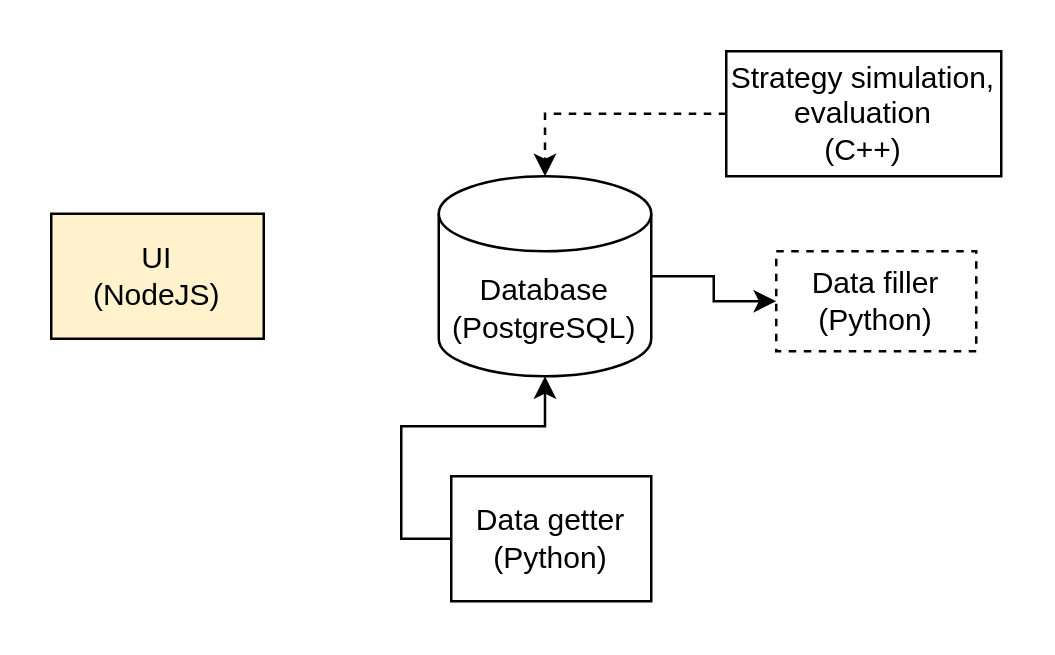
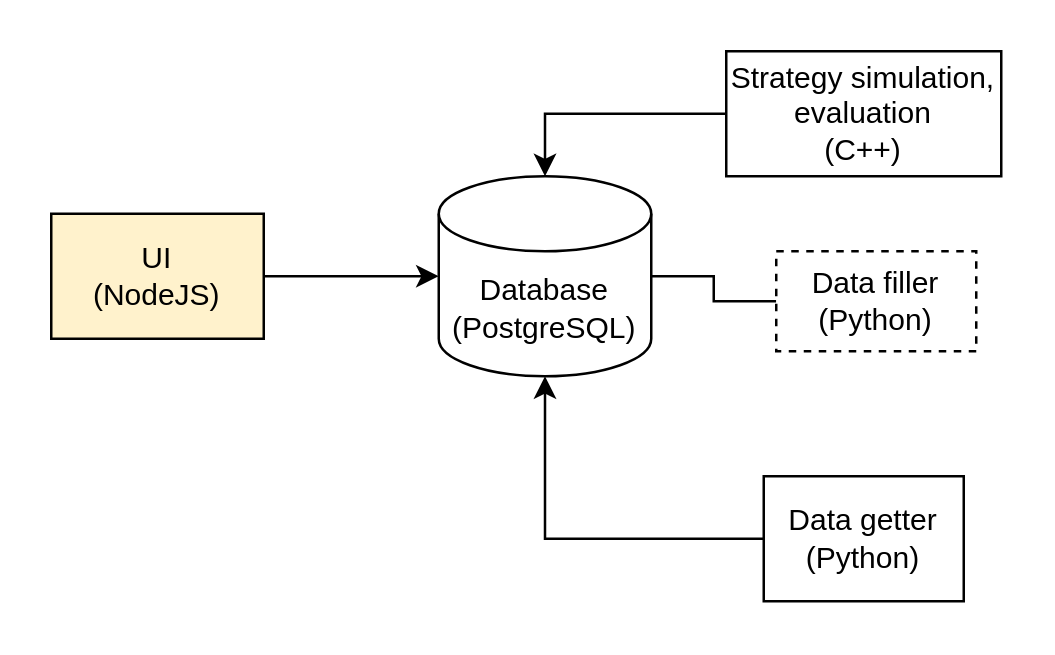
edge "Strategy simulation, evaluation (C++)" -> "Database (PostgreSQL)": style dashed -> solid
edge "UI (NodeJS)" -> "Database (PostgreSQL)": added
edge "Database (PostgreSQL)" -> "Data filler (Python)": arrowhead classic -> none
node "Data getter (Python)": moved (551, 539) -> (864, 539)
